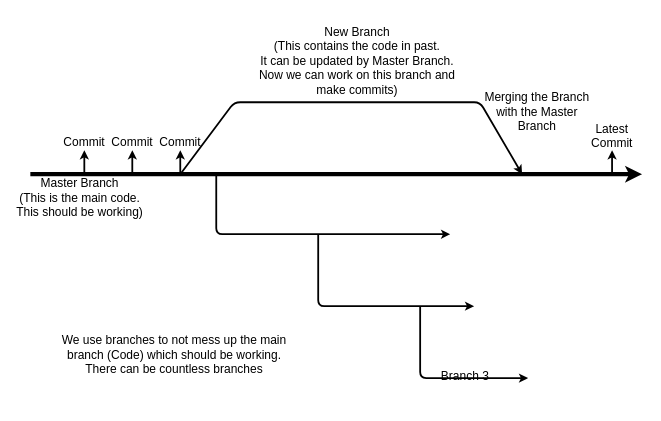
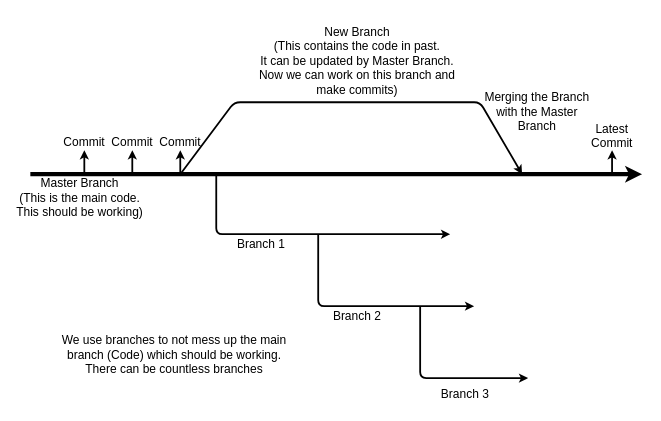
node "Branch 1": added
node "Branch 2": added
node "Branch 3": moved (465, 375) -> (465, 393)
